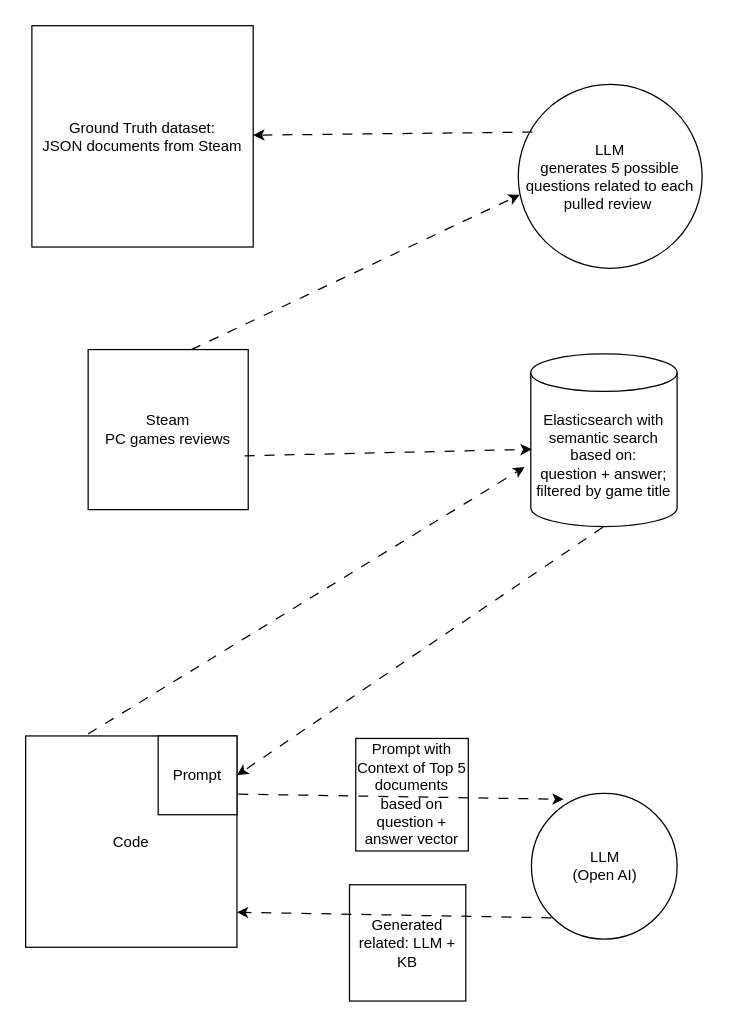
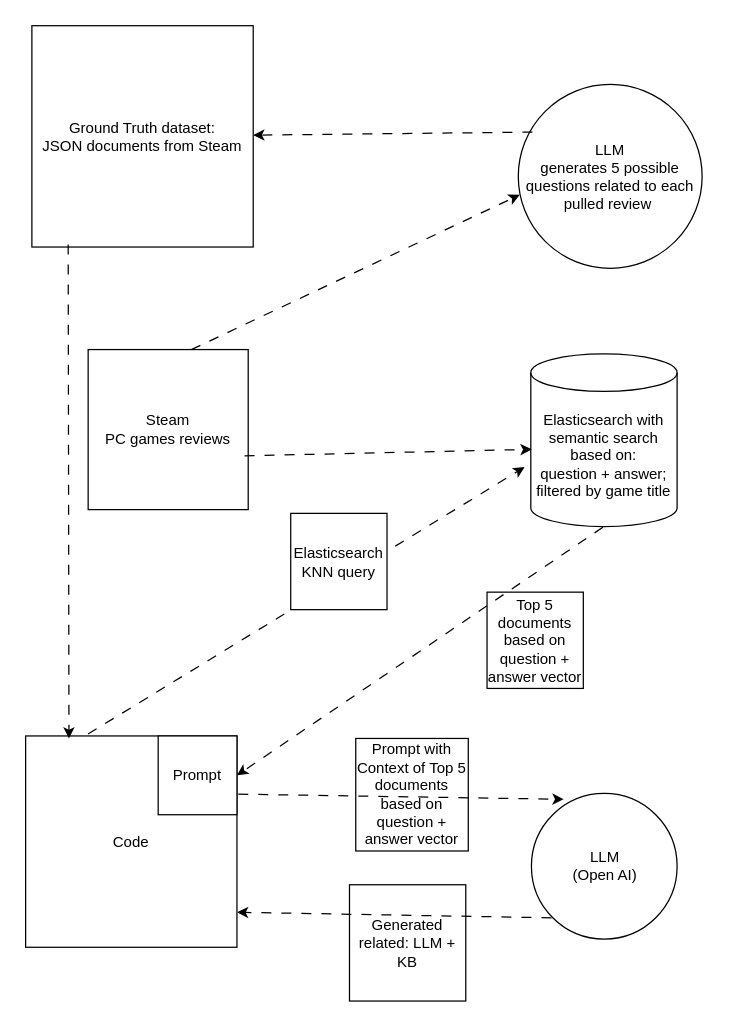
edge "Ground Truth dataset: JSON documents from Steam" -> "Code": added
node "Elasticsearch KNN query": added
node "Top 5 documents based on question + answer vector": added
